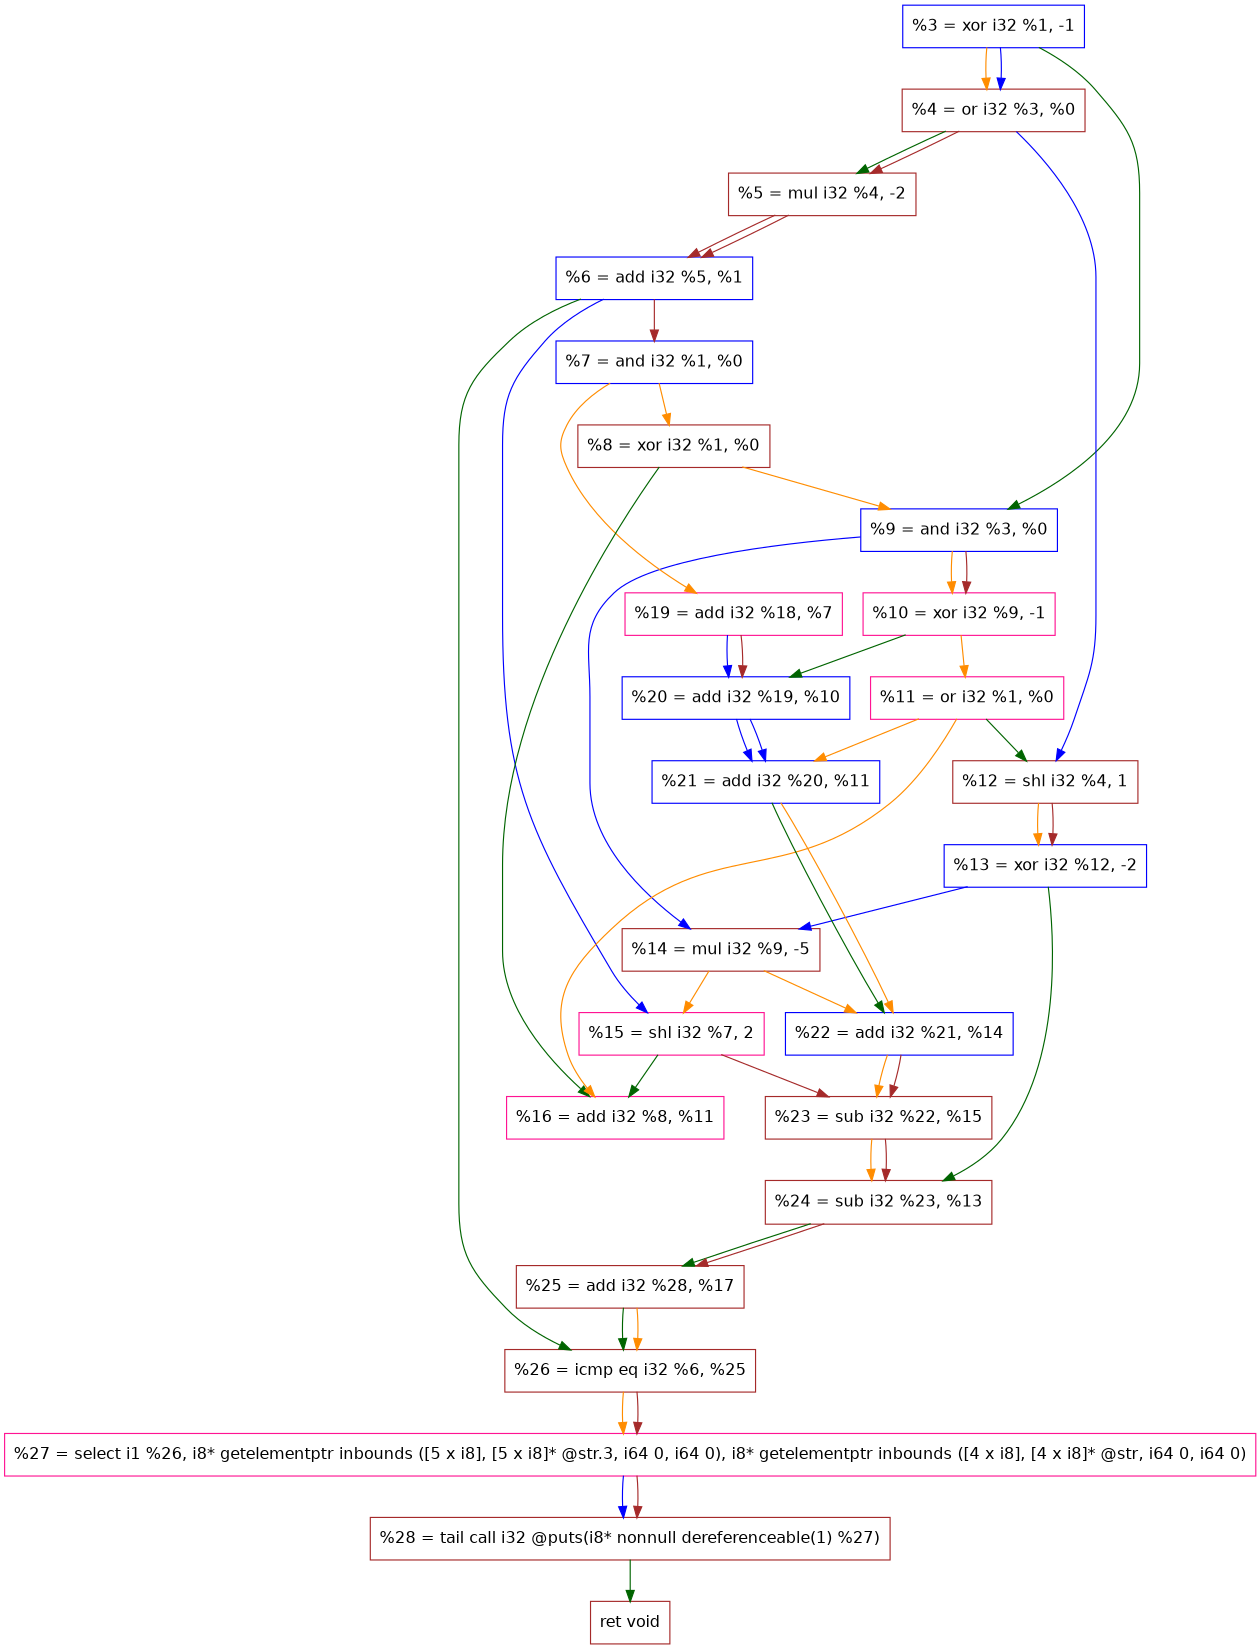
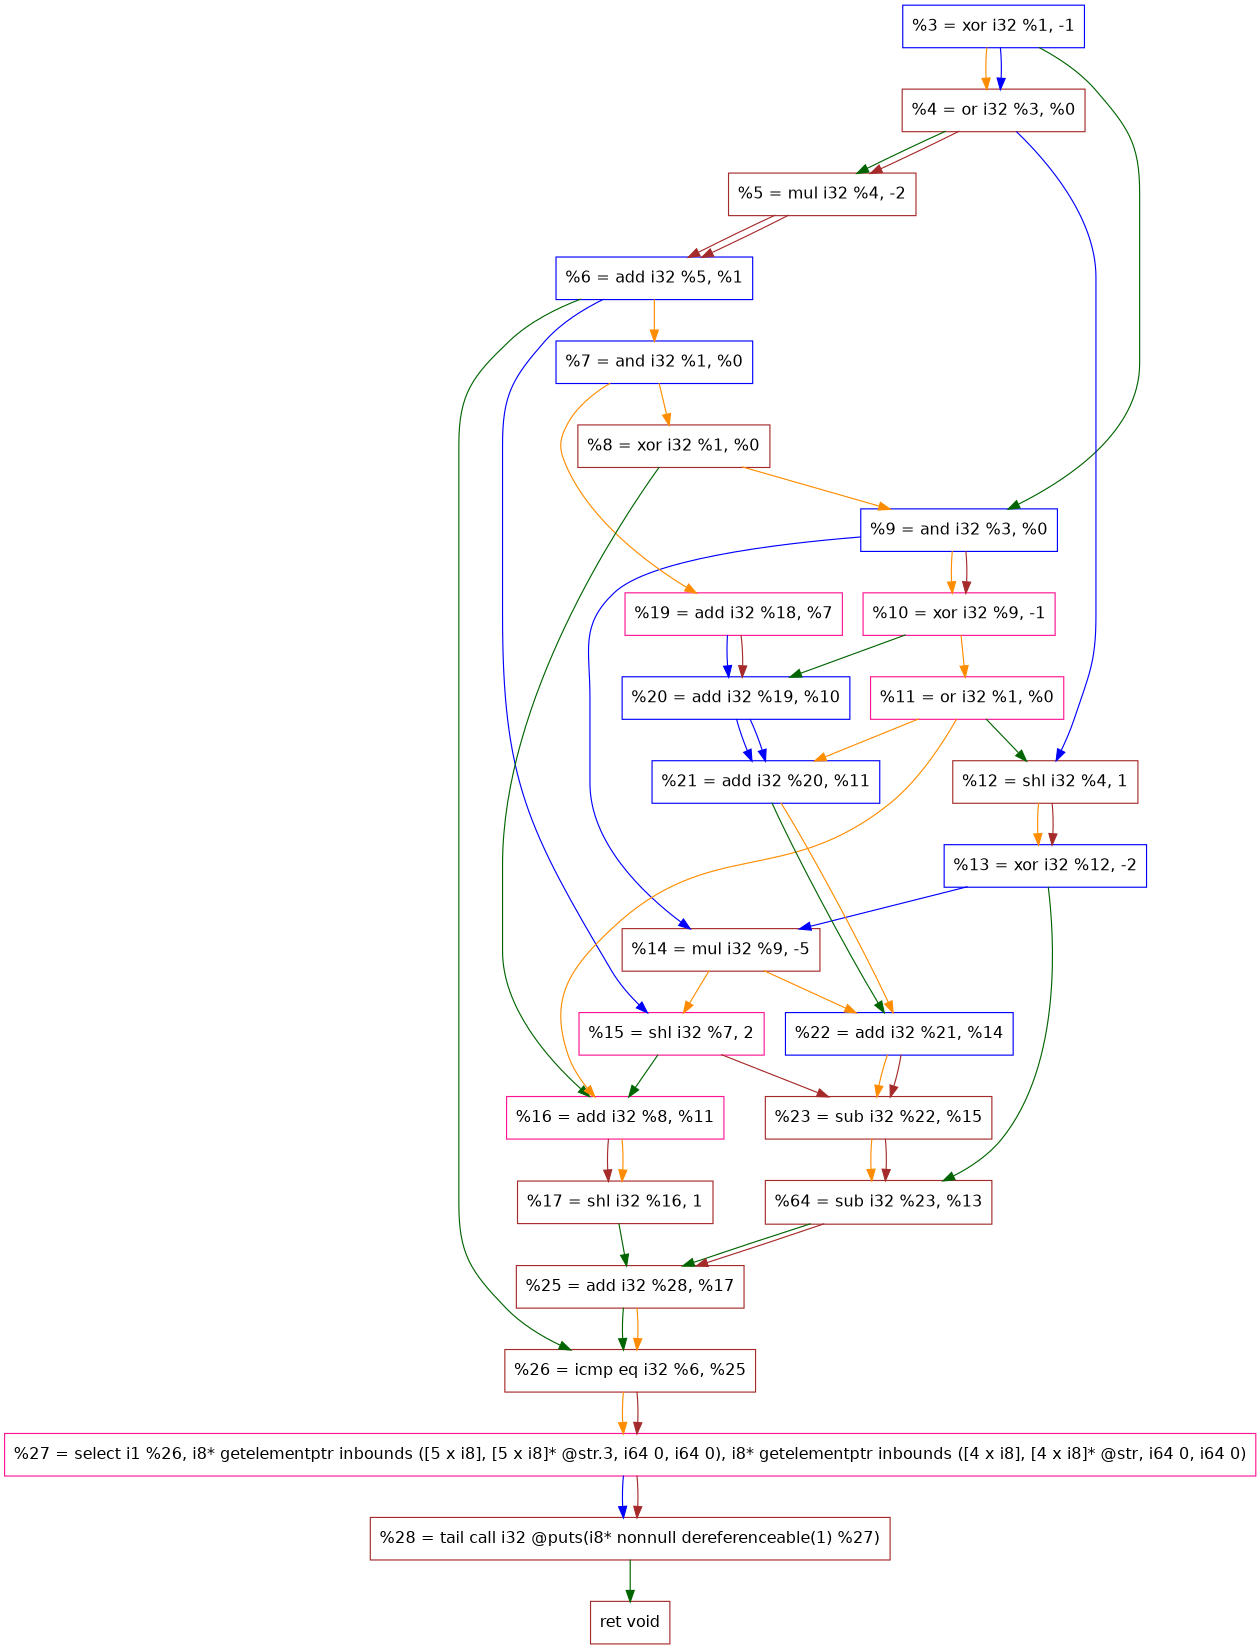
edge "%6 = add i32 %5, %1" -> "%7 = and i32 %1, %0": color brown -> darkorange
node "%17 = shl i32 %16, 1": added
node "%24 = sub i32 %23, %13": label "%24 = sub i32 %23, %13" -> "%64 = sub i32 %23, %13"
